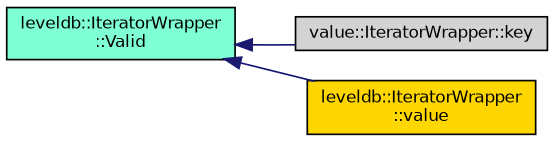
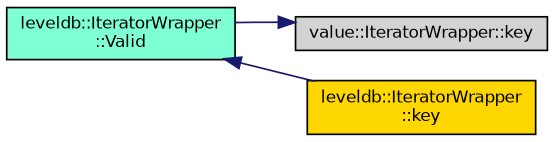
edge "value::IteratorWrapper::key" -> "leveldb::IteratorWrapper ::Valid": reversed
node "leveldb::IteratorWrapper ::value": label "leveldb::IteratorWrapper ::value" -> "leveldb::IteratorWrapper ::key"
